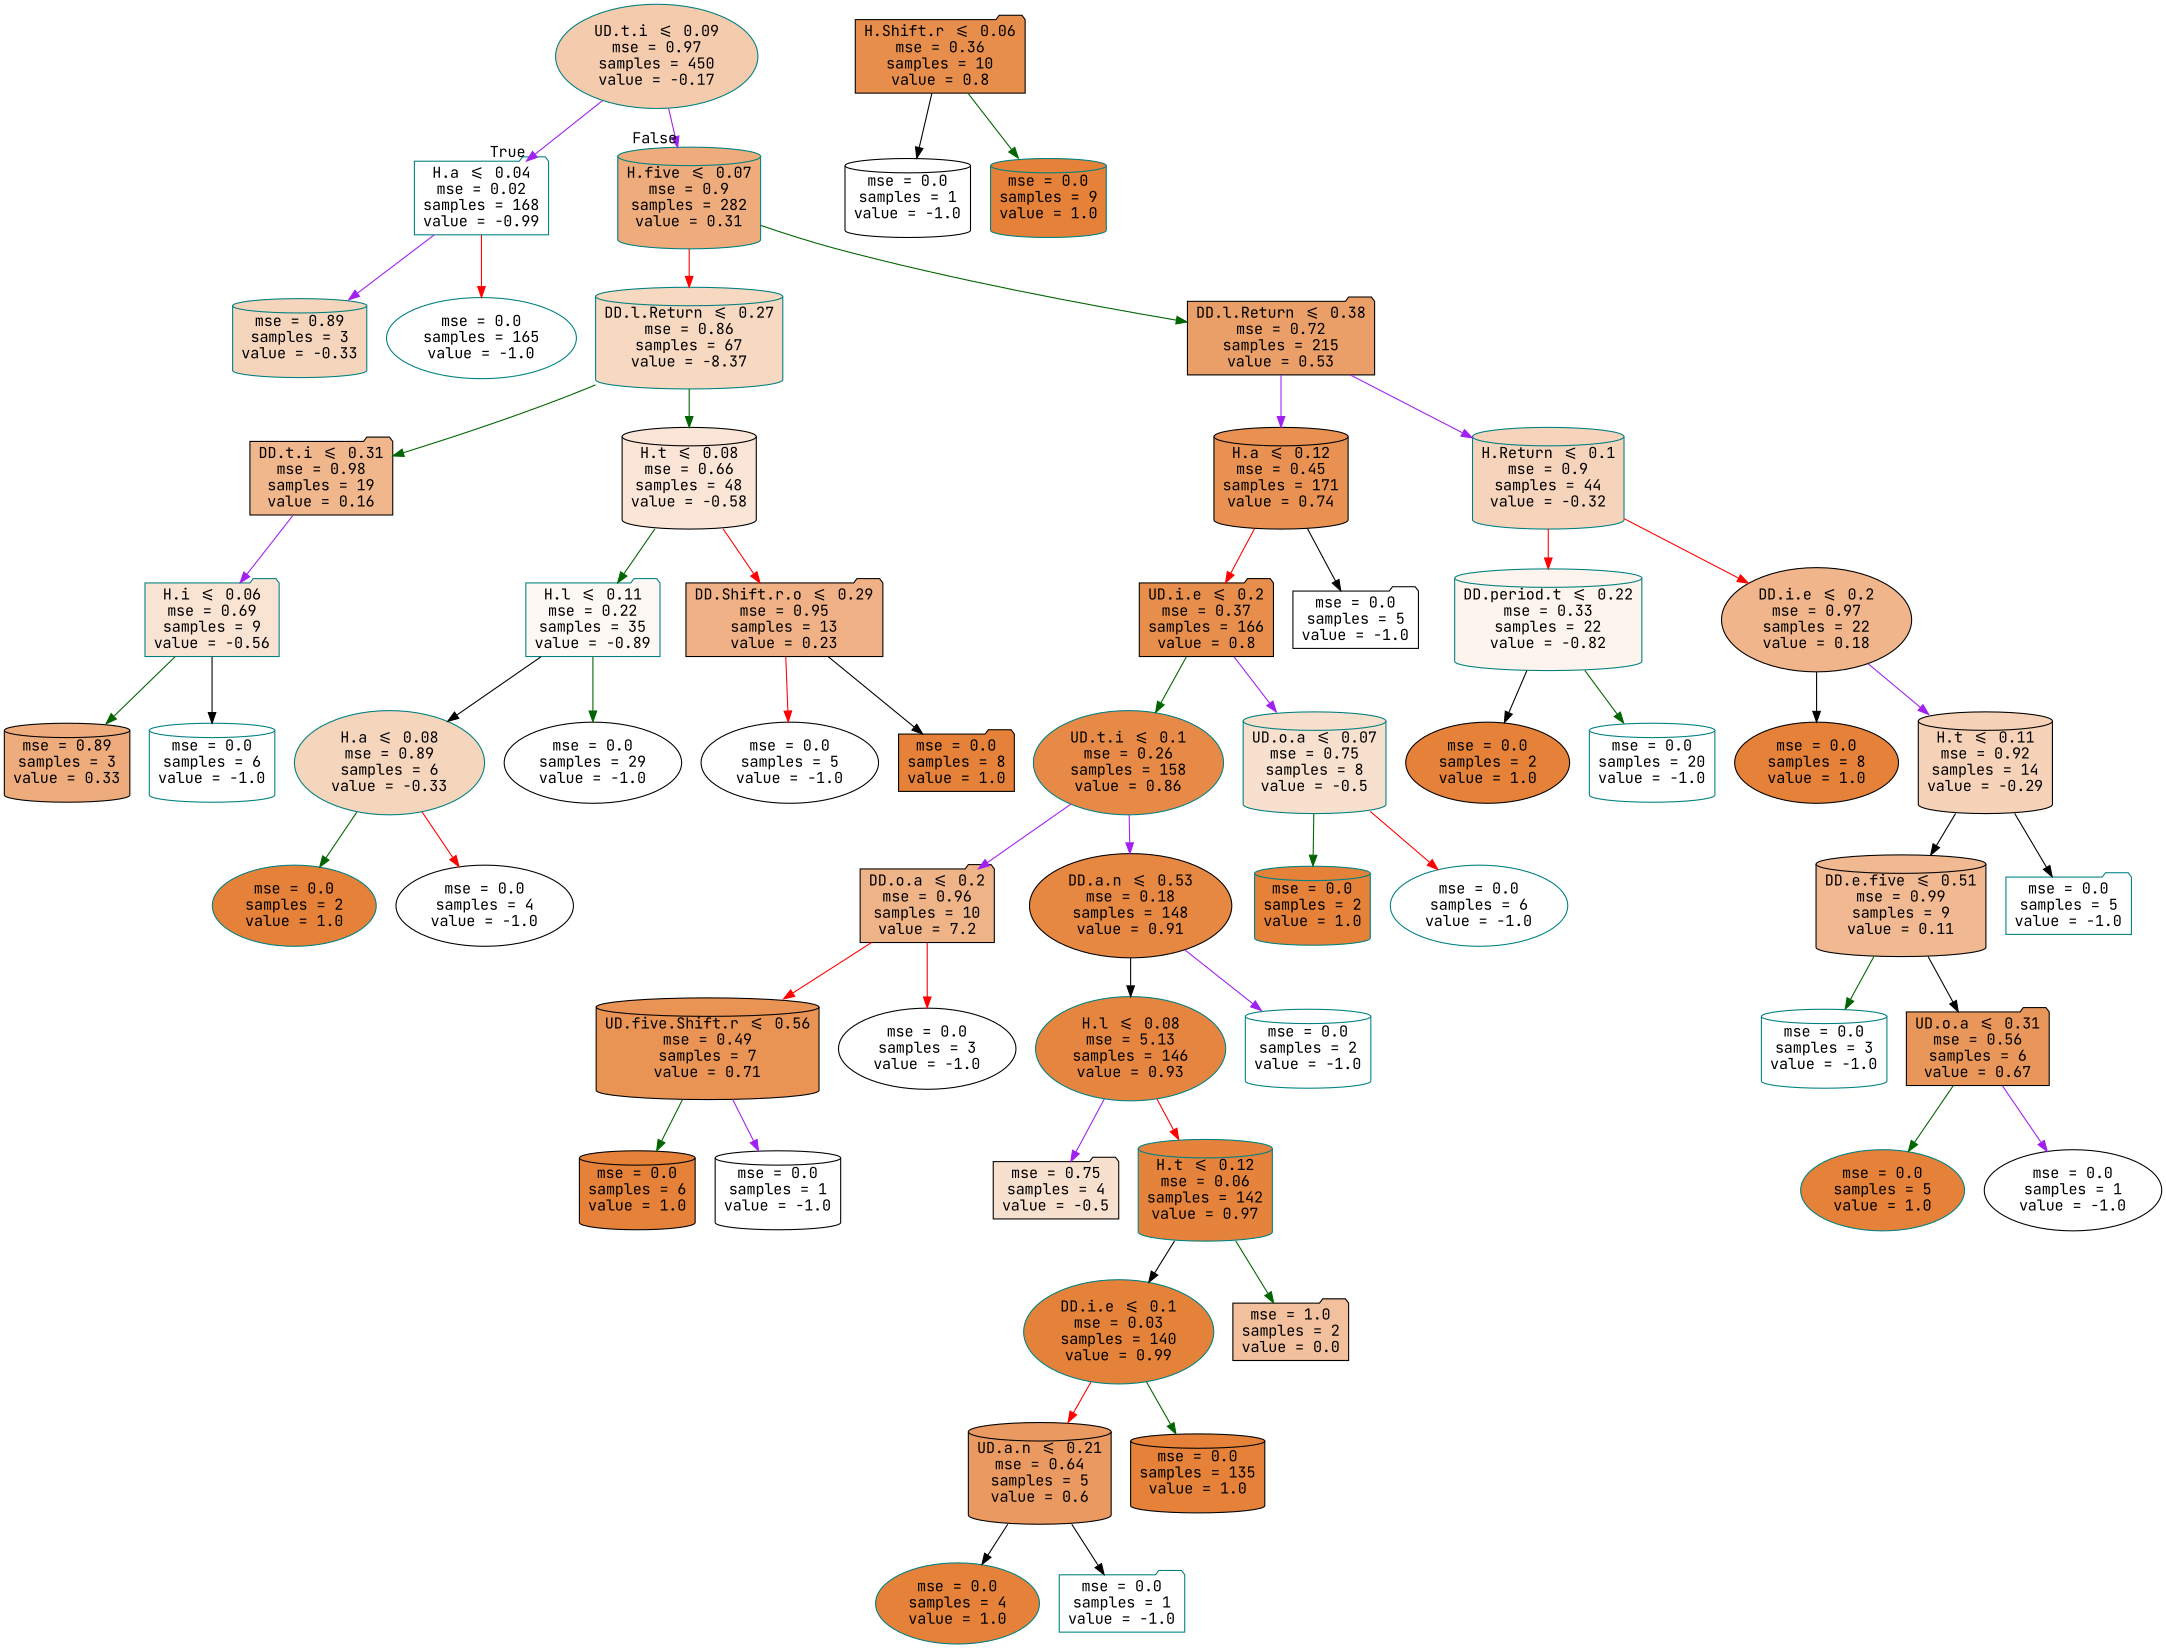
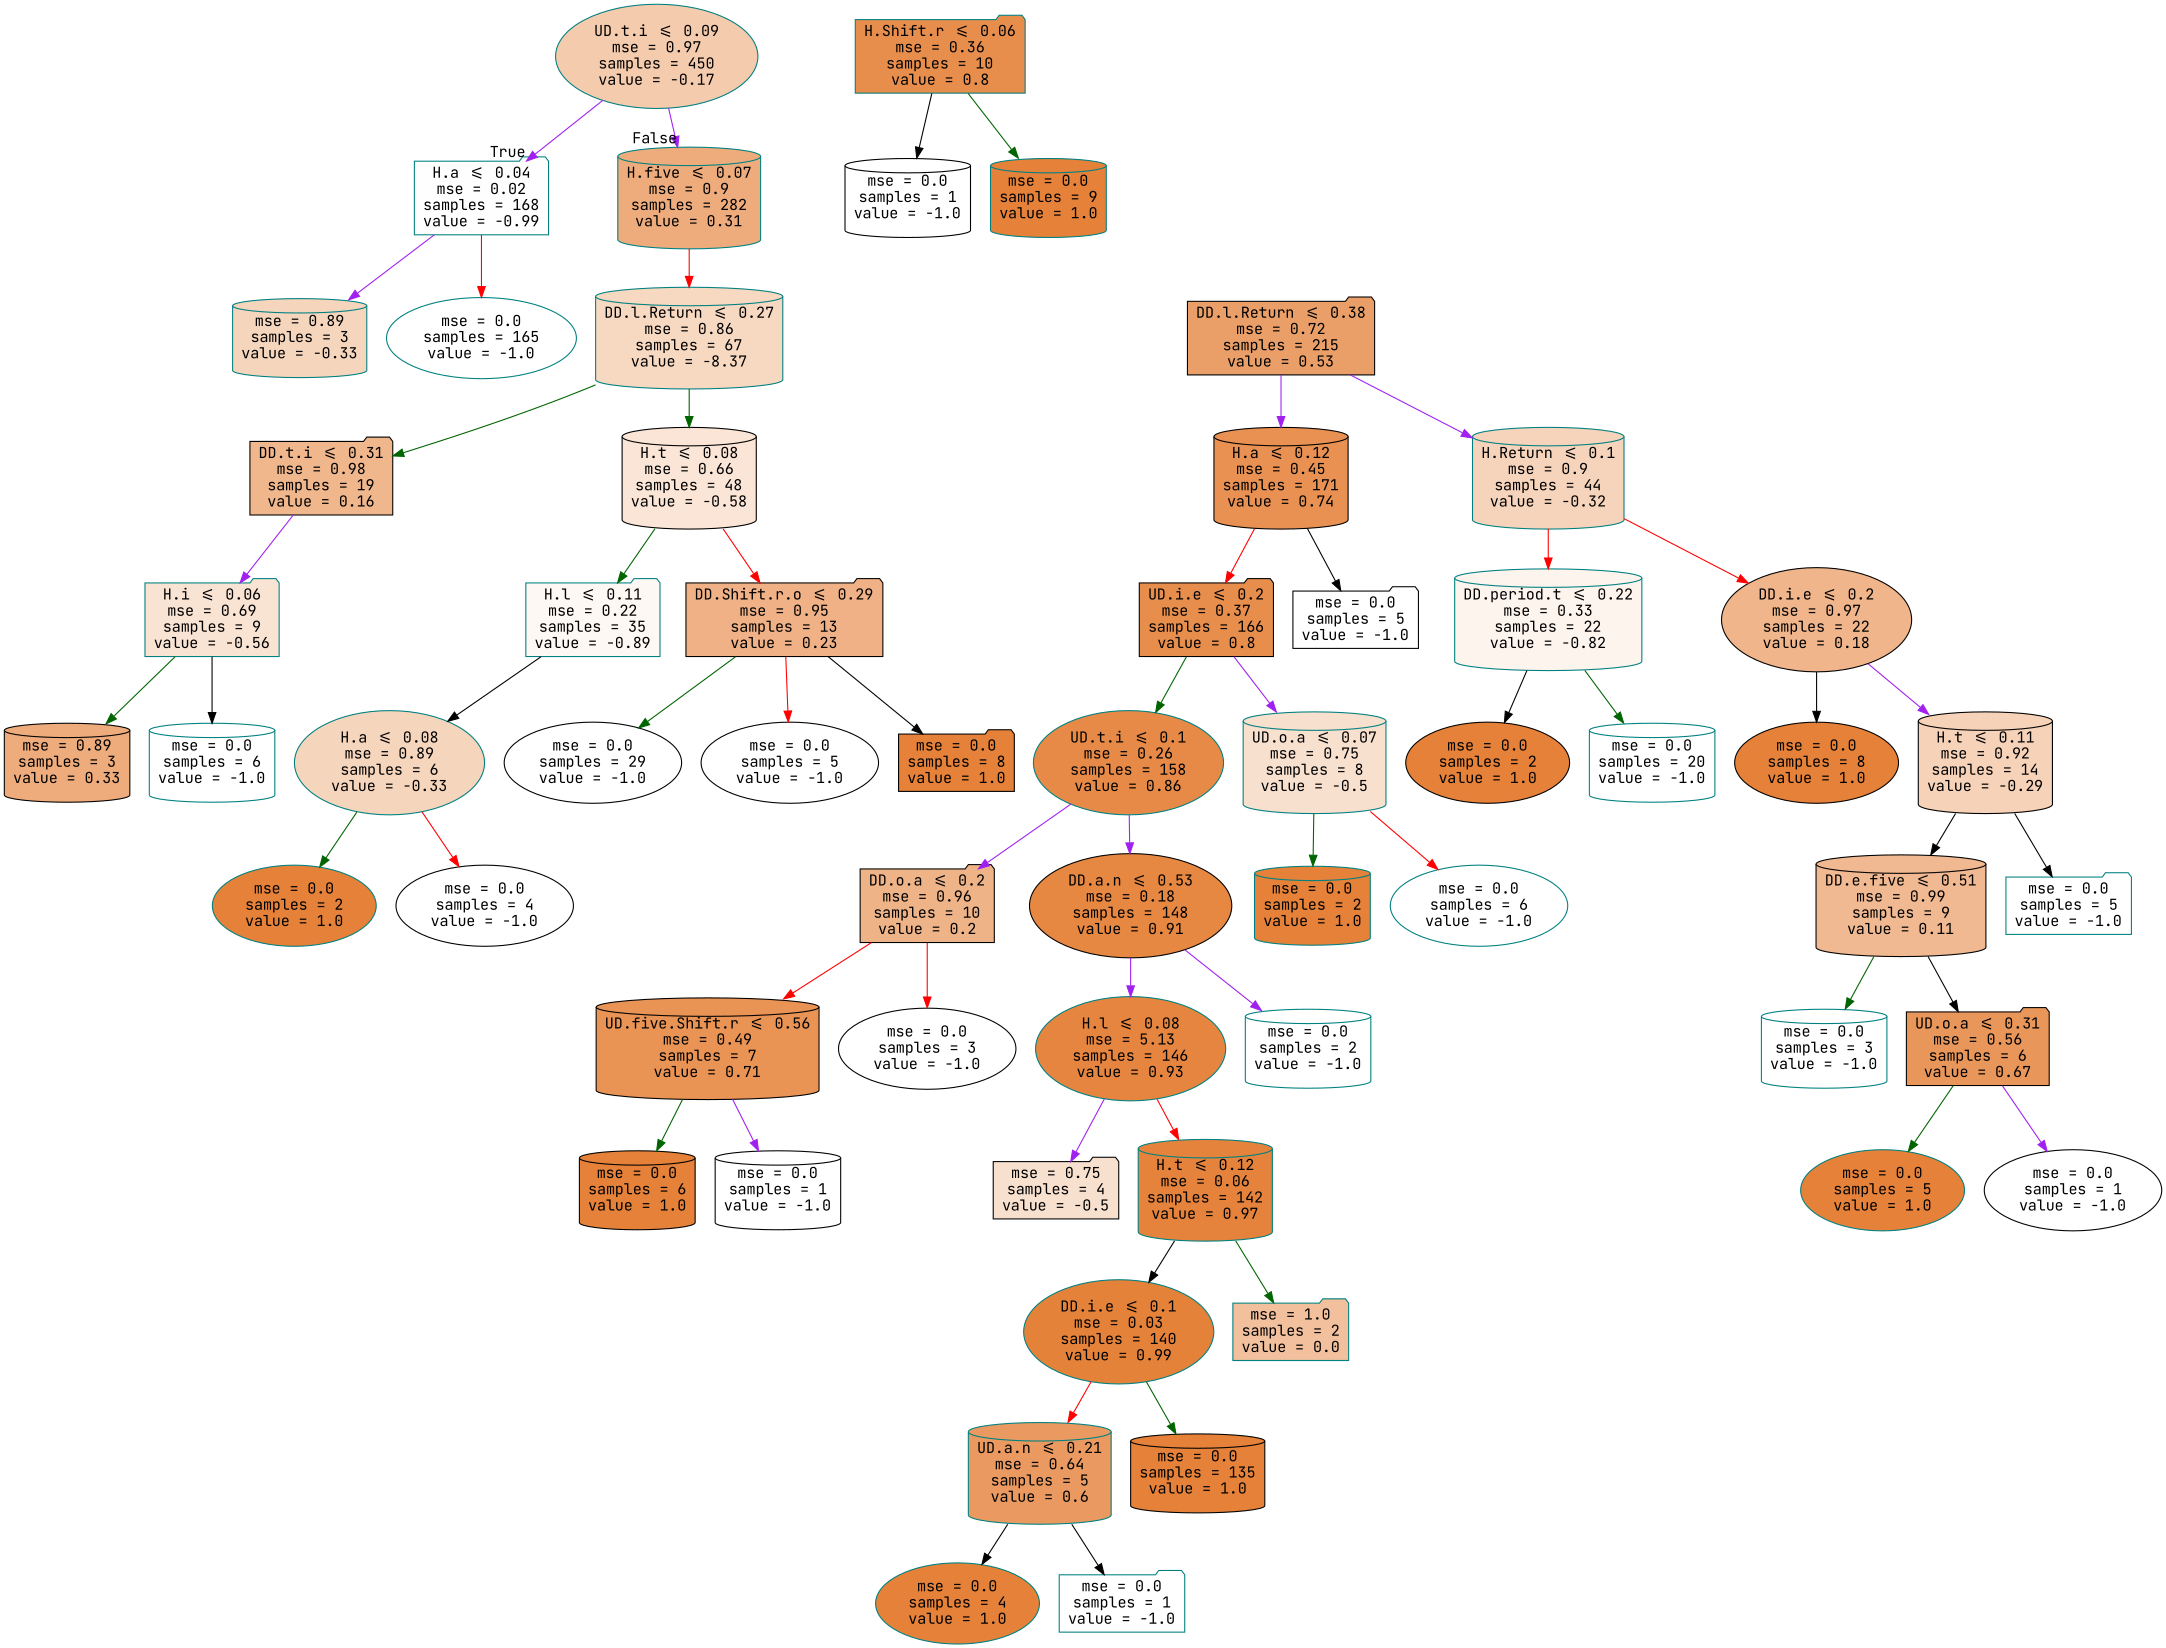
node "H.Shift.r <= 0.06 mse = 0.36 samples = 10 value = 0.8": color black -> teal
edge "H.five <= 0.07 mse = 0.9 samples = 282 value = 0.31" -> "DD.l.Return <= 0.38 mse = 0.72 samples = 215 value = 0.53": removed
edge "H.l <= 0.11 mse = 0.22 samples = 35 value = -0.89" -> "mse = 0.0 samples = 29 value = -1.0": now "DD.Shift.r.o <= 0.29 mse = 0.95 samples = 13 value = 0.23" -> "mse = 0.0 samples = 29 value = -1.0"
node "DD.o.a <= 0.2 mse = 0.96 samples = 10 value = 7.2": label "DD.o.a <= 0.2 mse = 0.96 samples = 10 value = 7.2" -> "DD.o.a <= 0.2 mse = 0.96 samples = 10 value = 0.2"
edge "DD.a.n <= 0.53 mse = 0.18 samples = 148 value = 0.91" -> "H.l <= 0.08 mse = 5.13 samples = 146 value = 0.93": color black -> purple
node "mse = 1.0 samples = 2 value = 0.0": color black -> teal
node "UD.a.n <= 0.21 mse = 0.64 samples = 5 value = 0.6": color black -> teal
